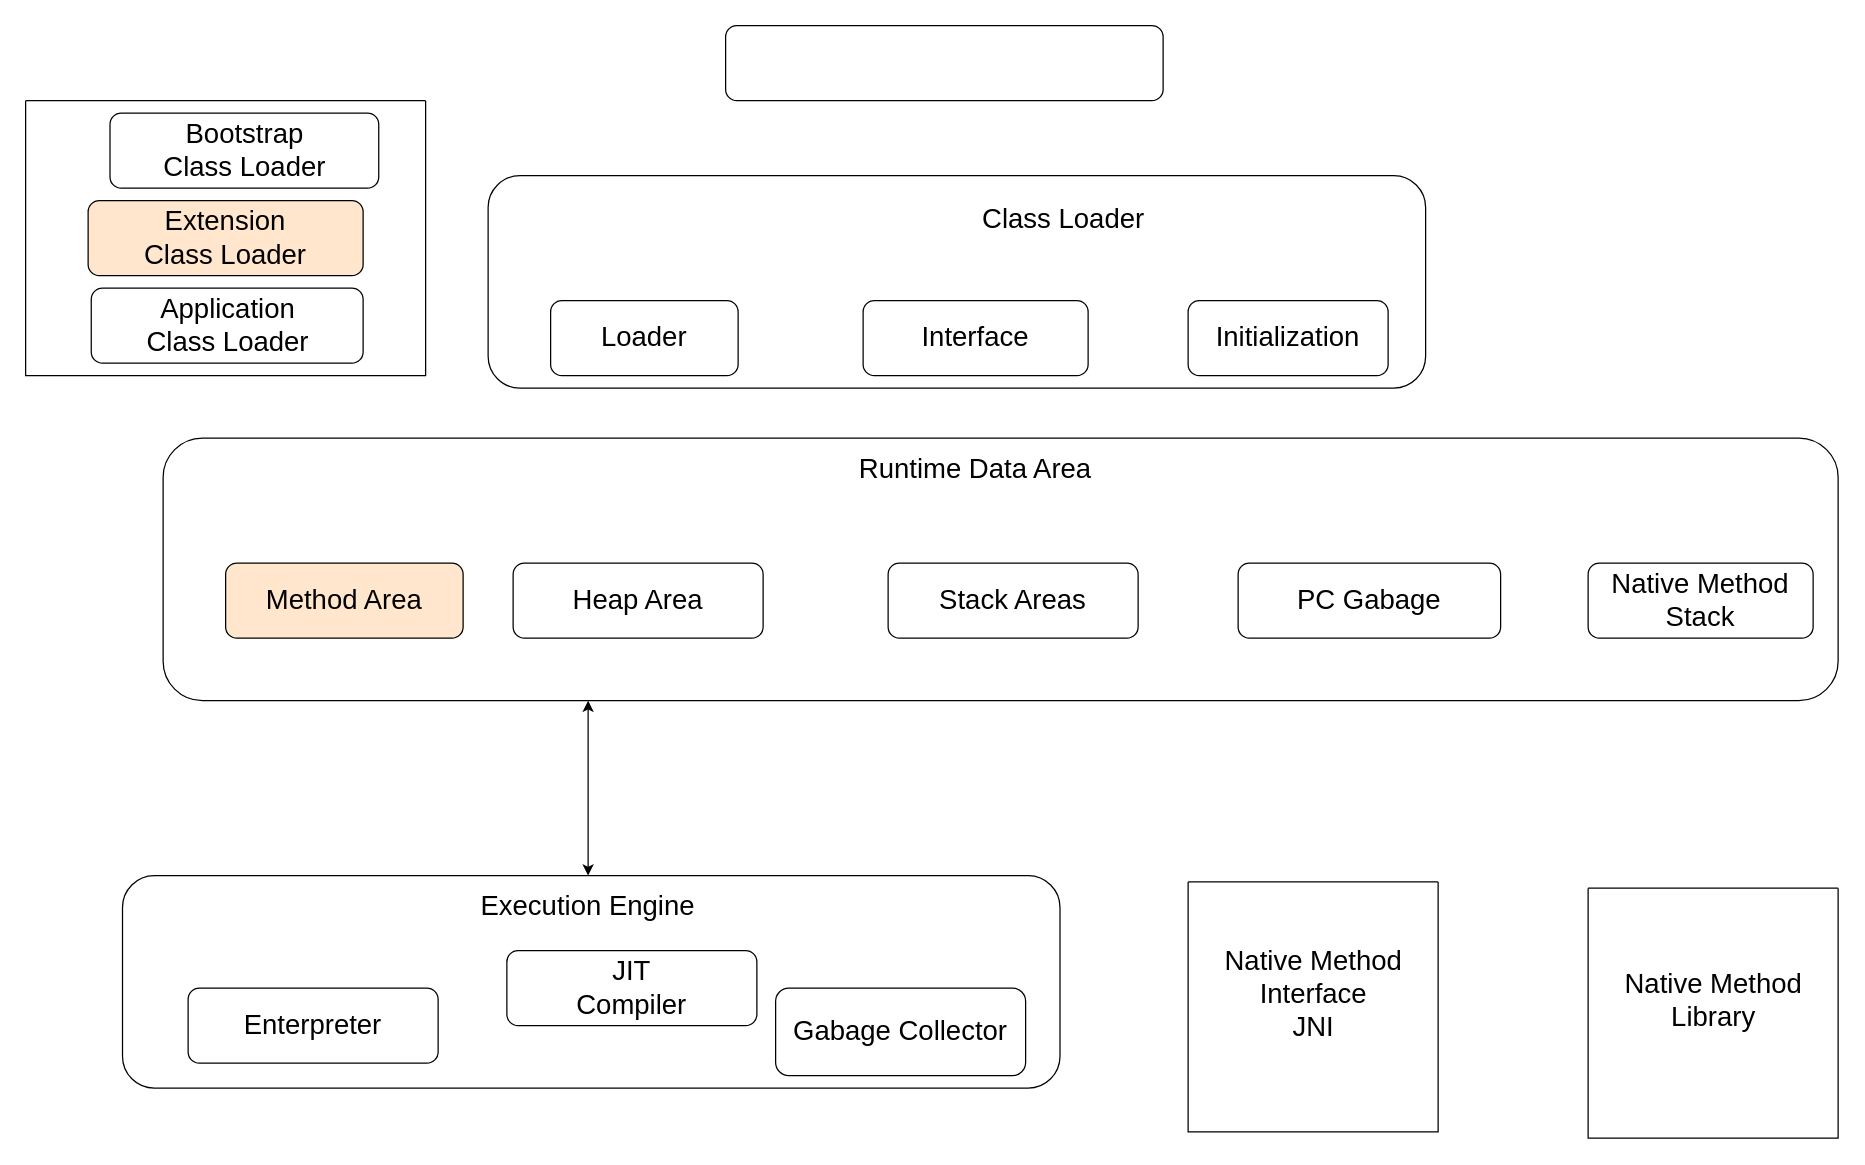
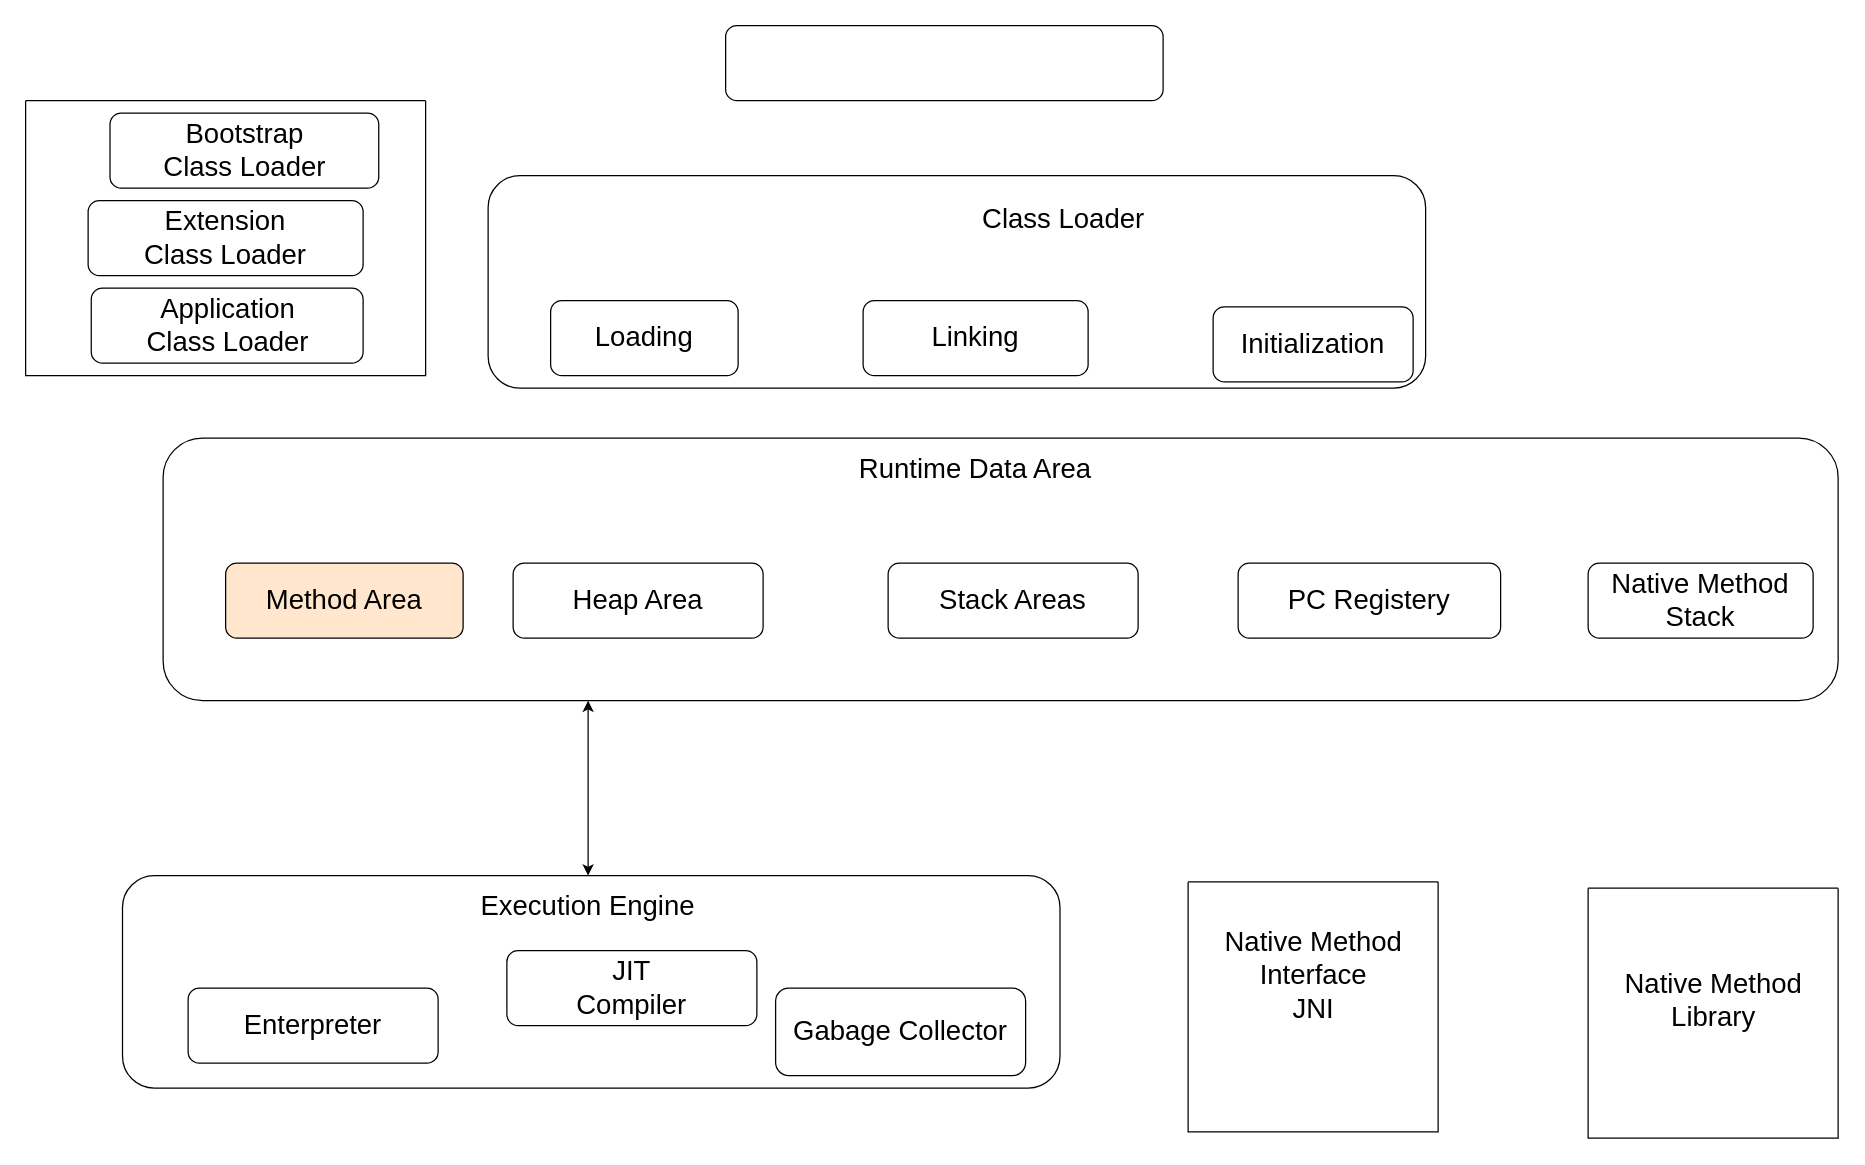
node "Extension Class Loader": fillcolor #ffe6cc -> #ffffff
node "Loader": label "Loader" -> "Loading"
node "Interface": label "Interface" -> "Linking"
node "Initialization": moved (1288, 338) -> (1313, 344)
node "PC Gabage": label "PC Gabage" -> "PC Registery"
node "Native Method Interface JNI": moved (1313, 994) -> (1313, 976)
